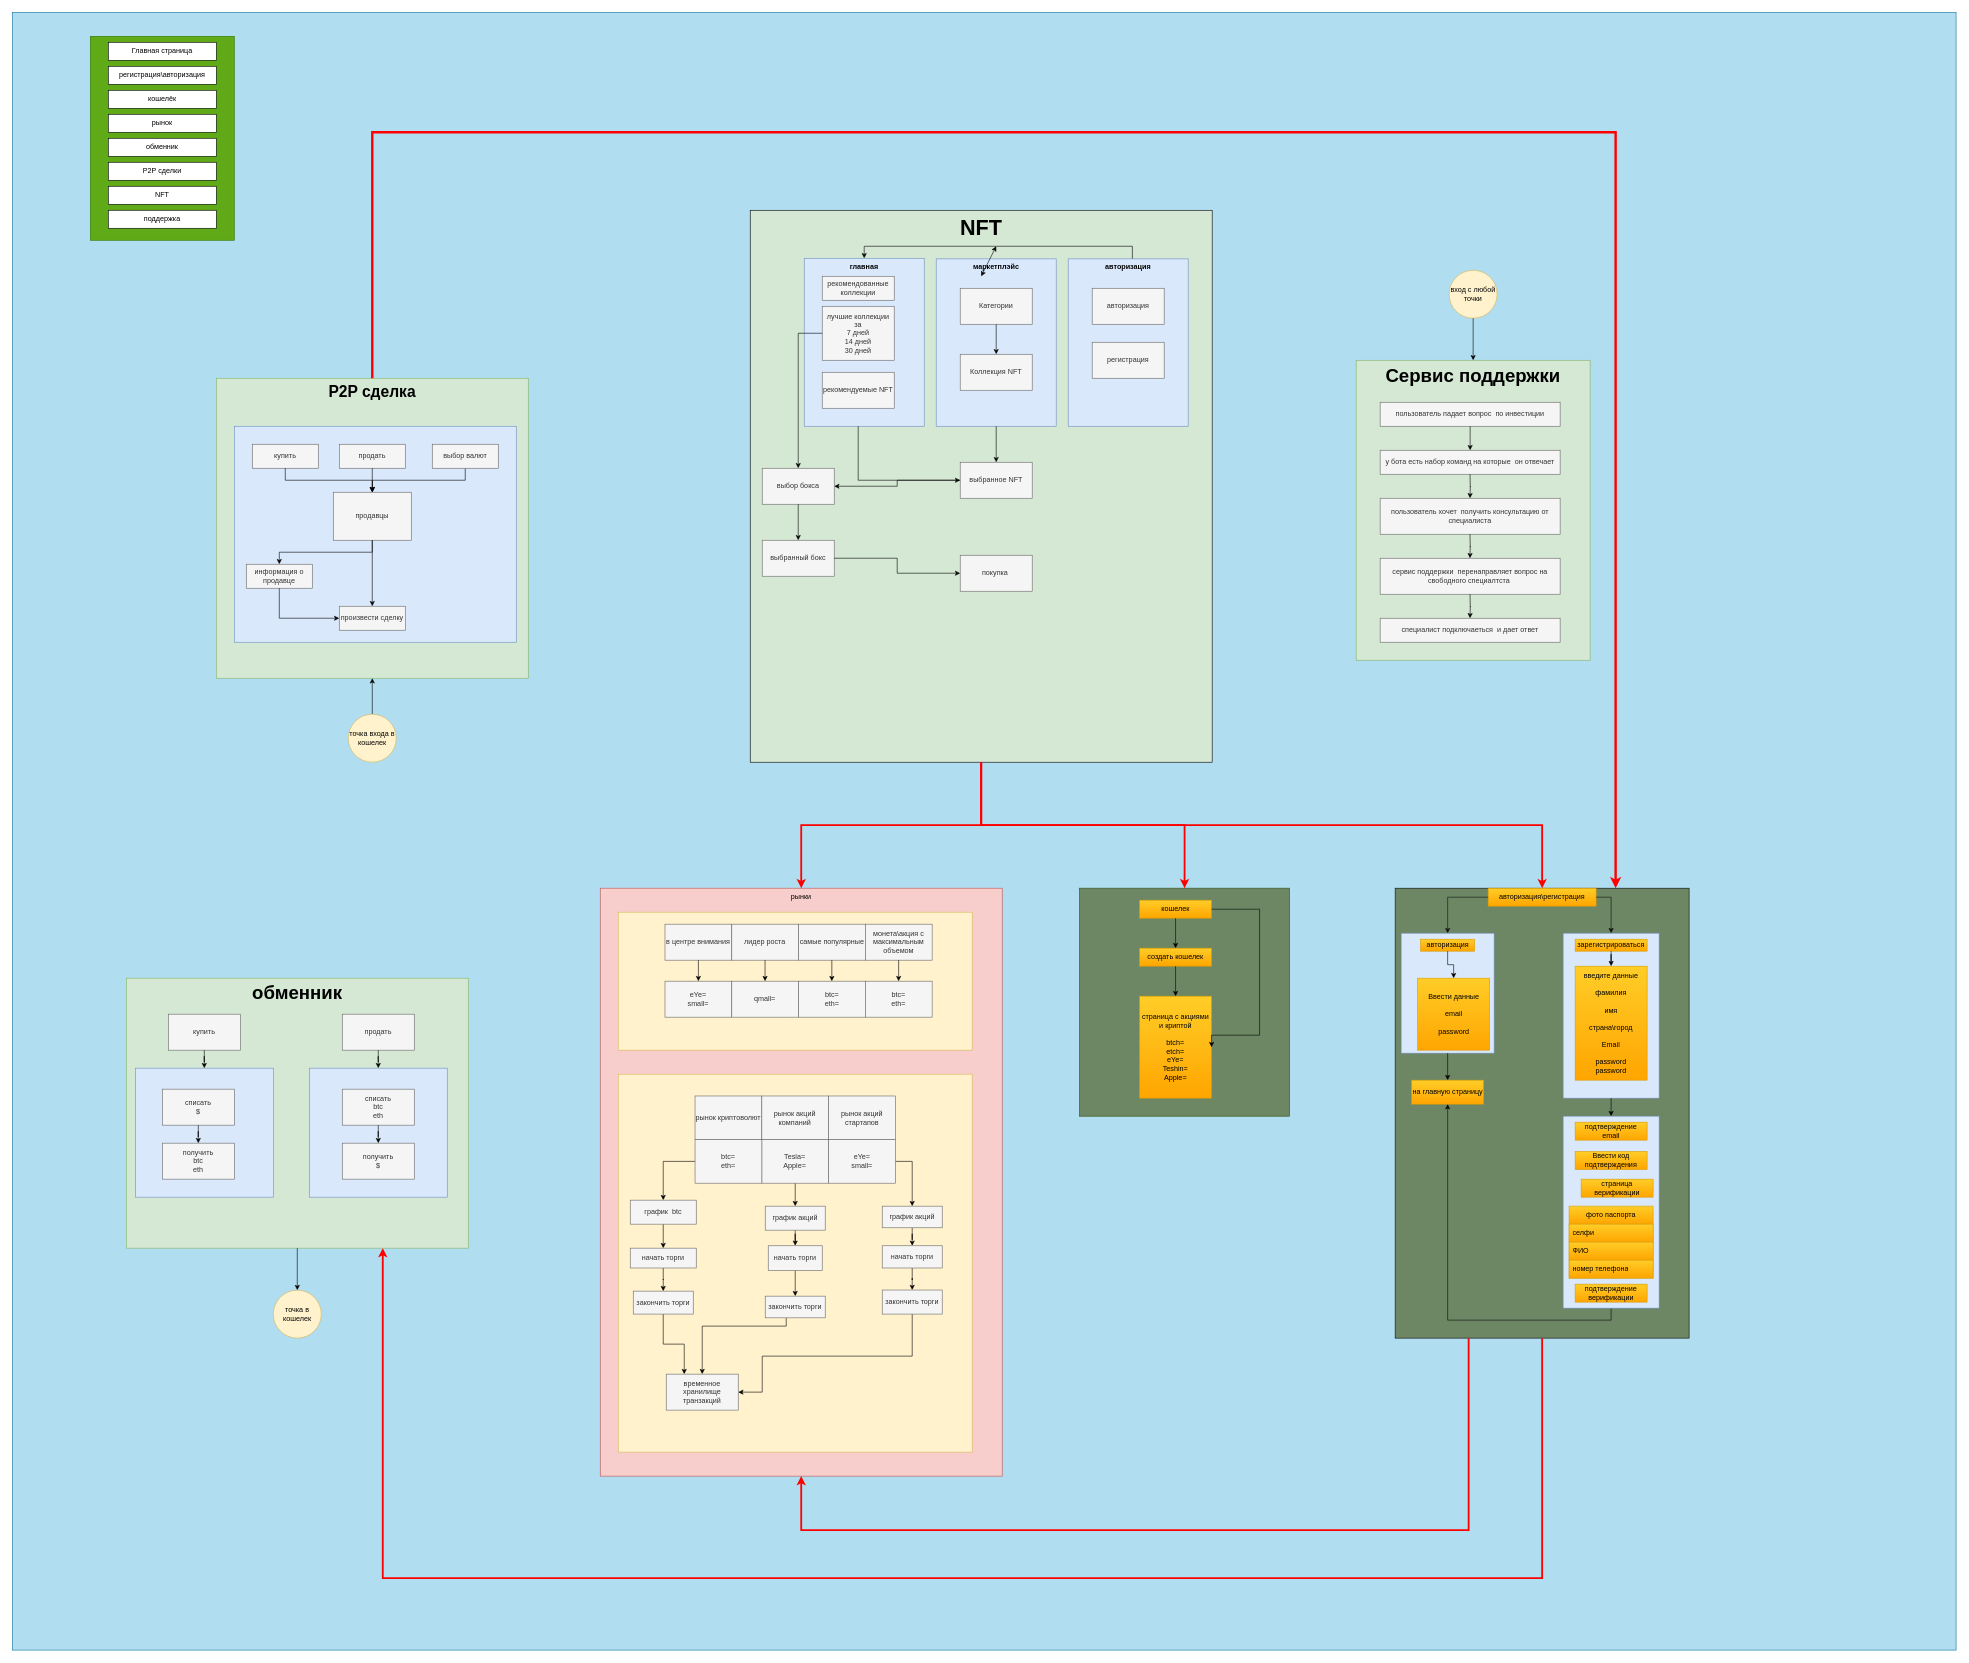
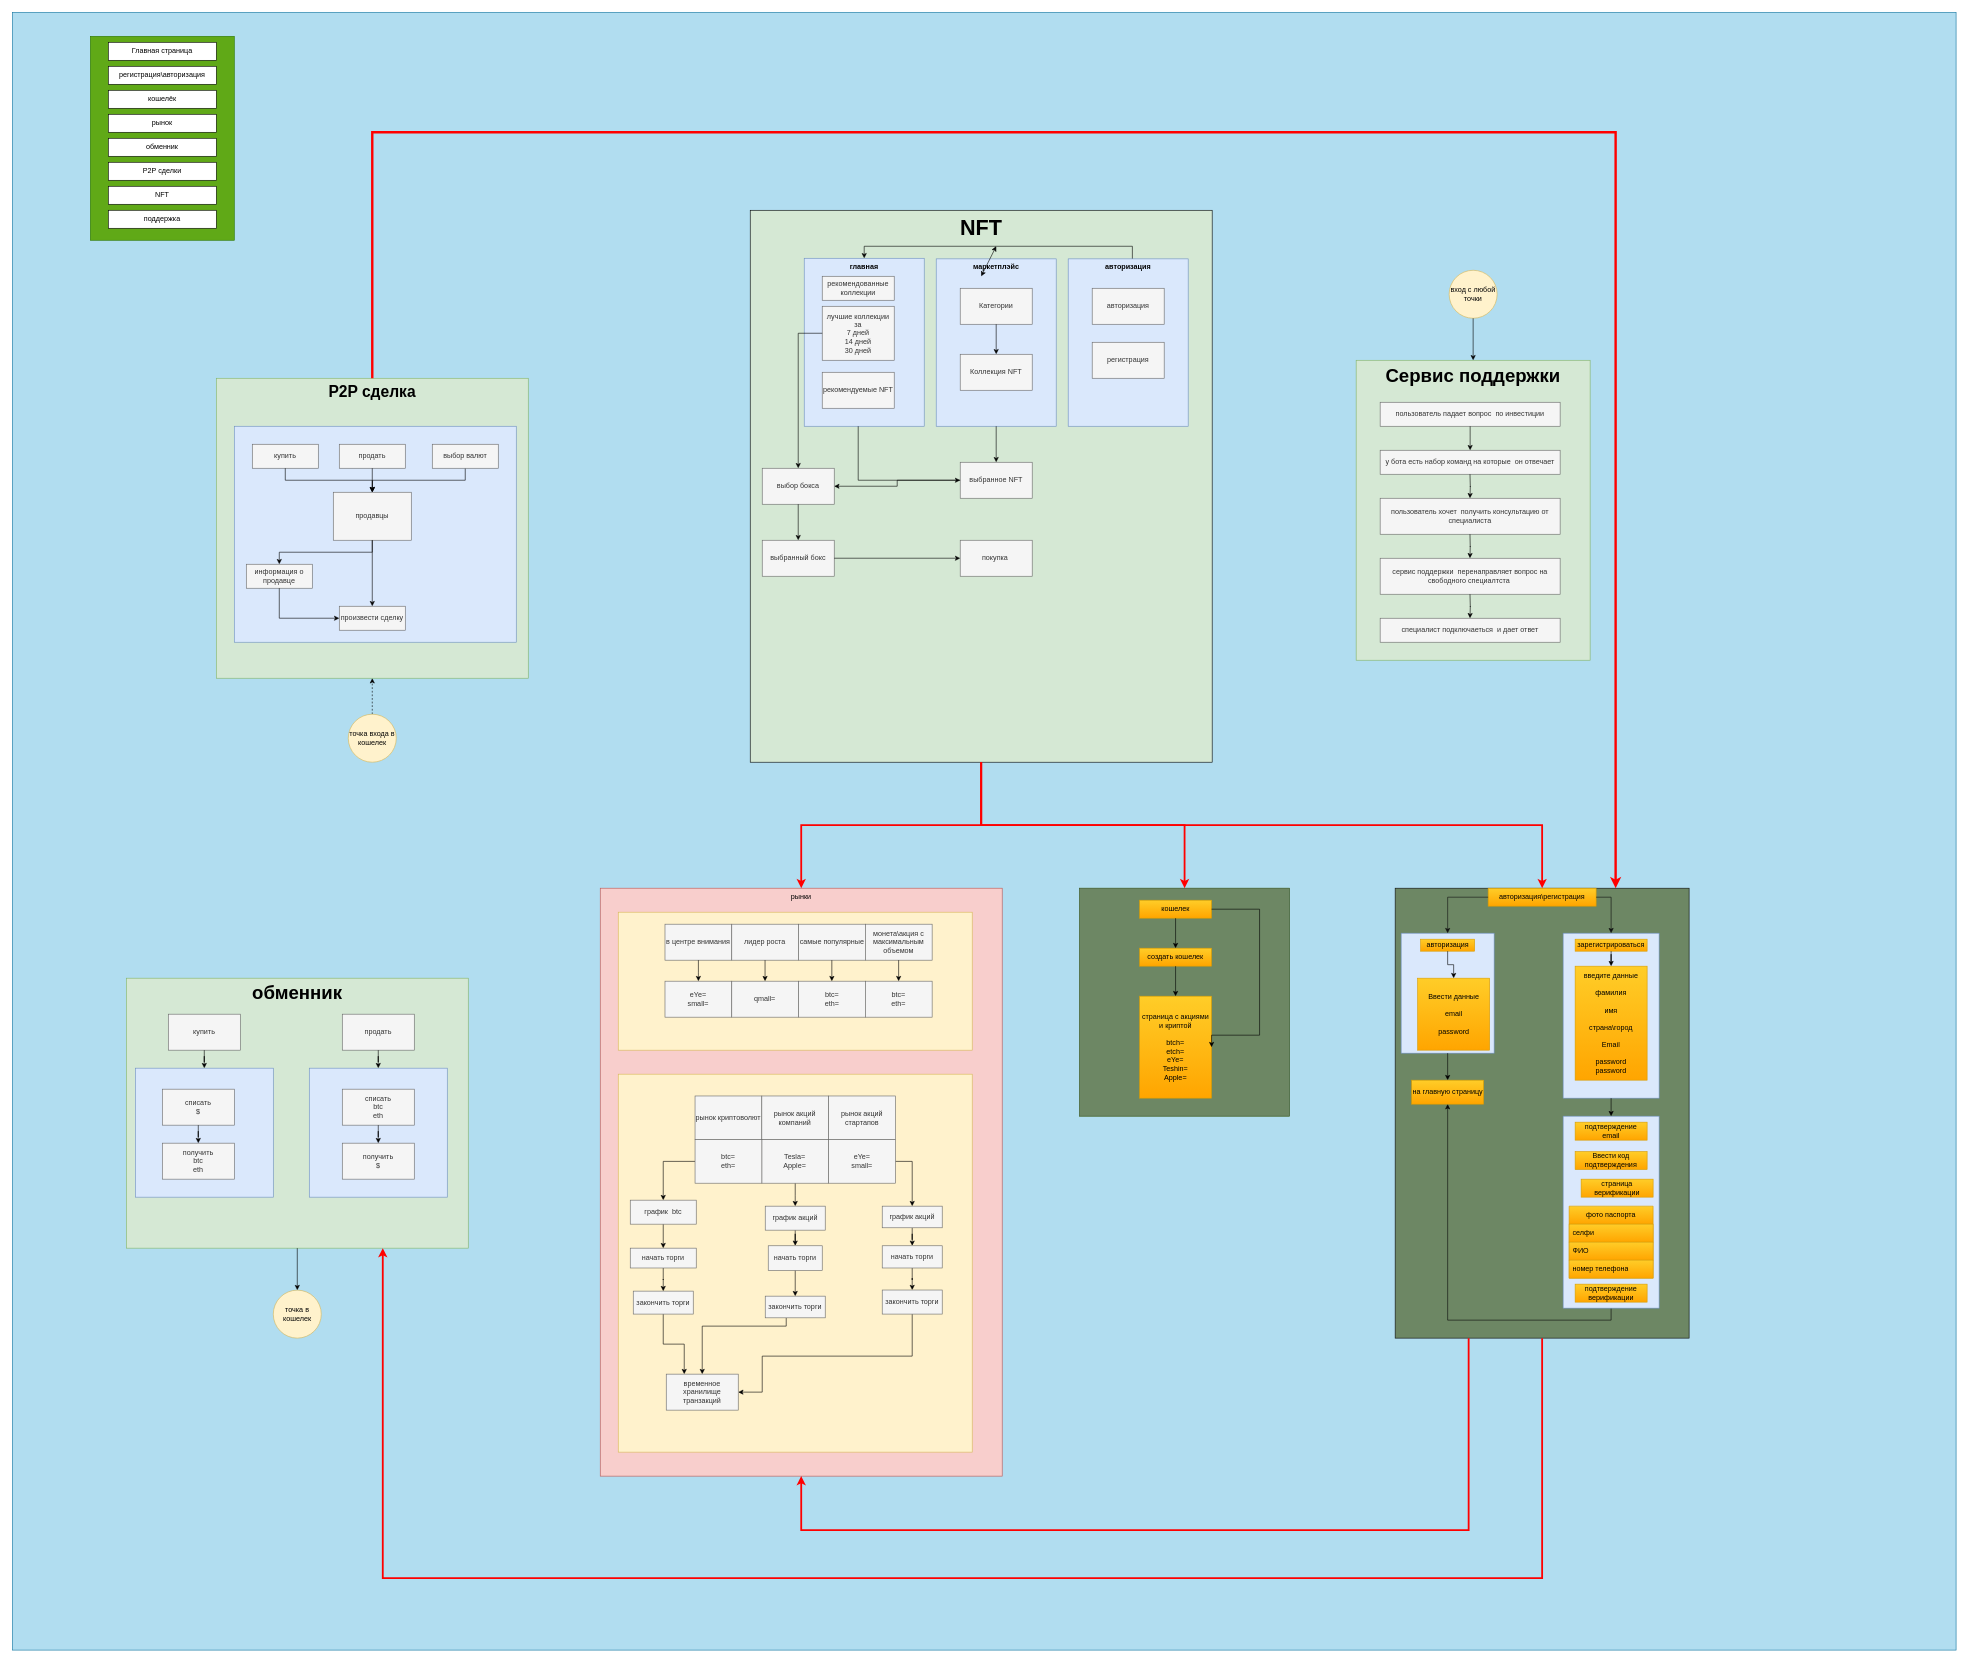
node "покупка": moved (996, 573) -> (996, 558)
edge "точка входа в кошелек" -> "P2P сделка": style solid -> dashed
